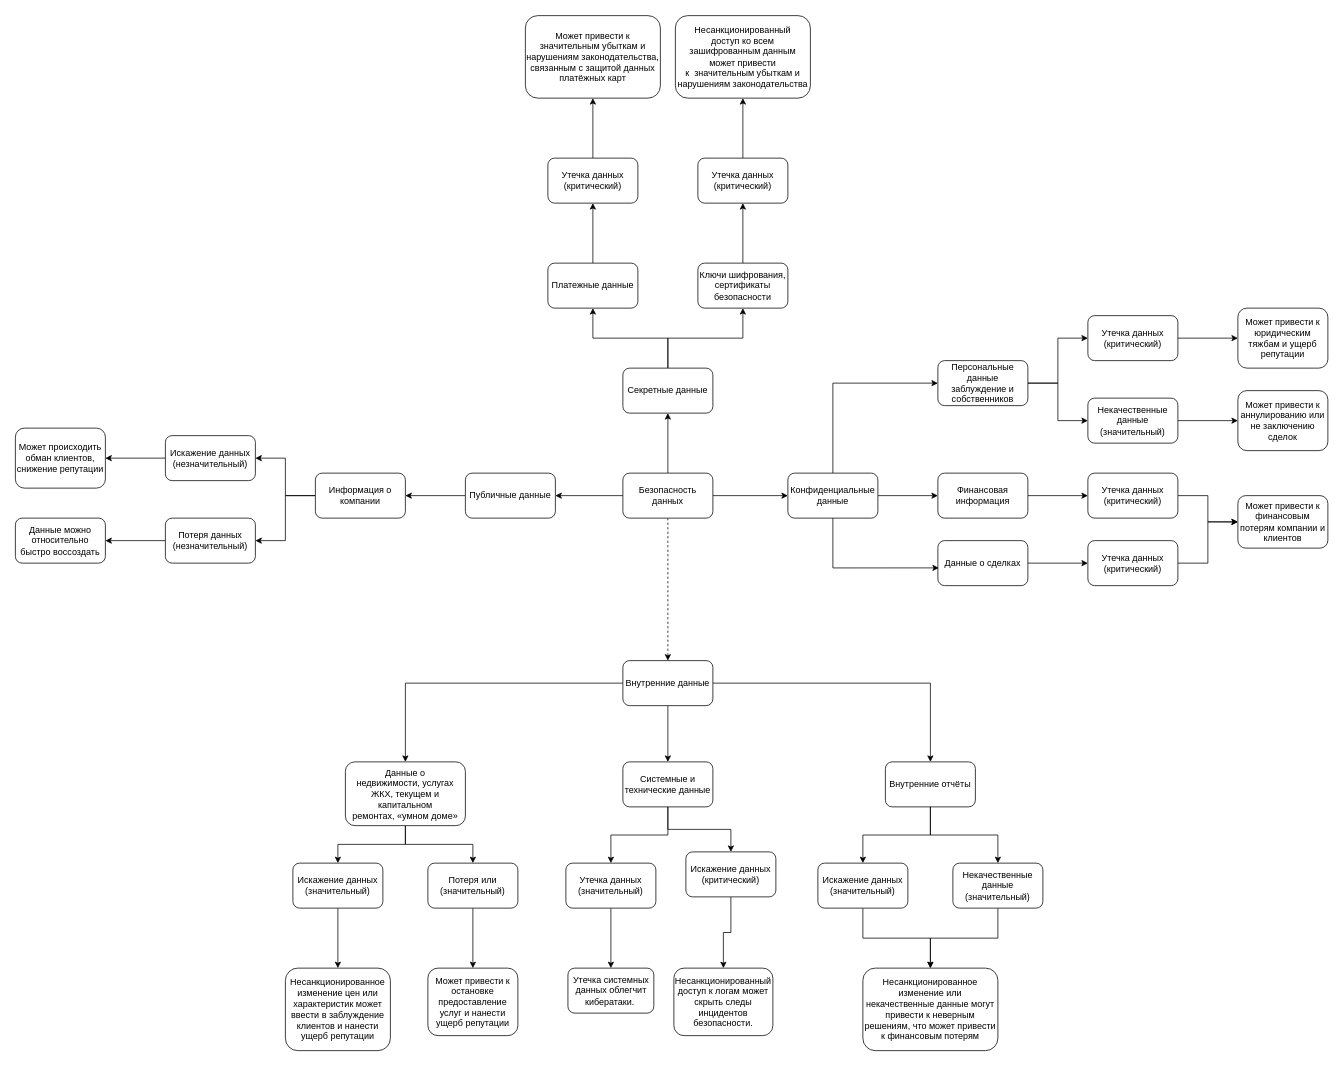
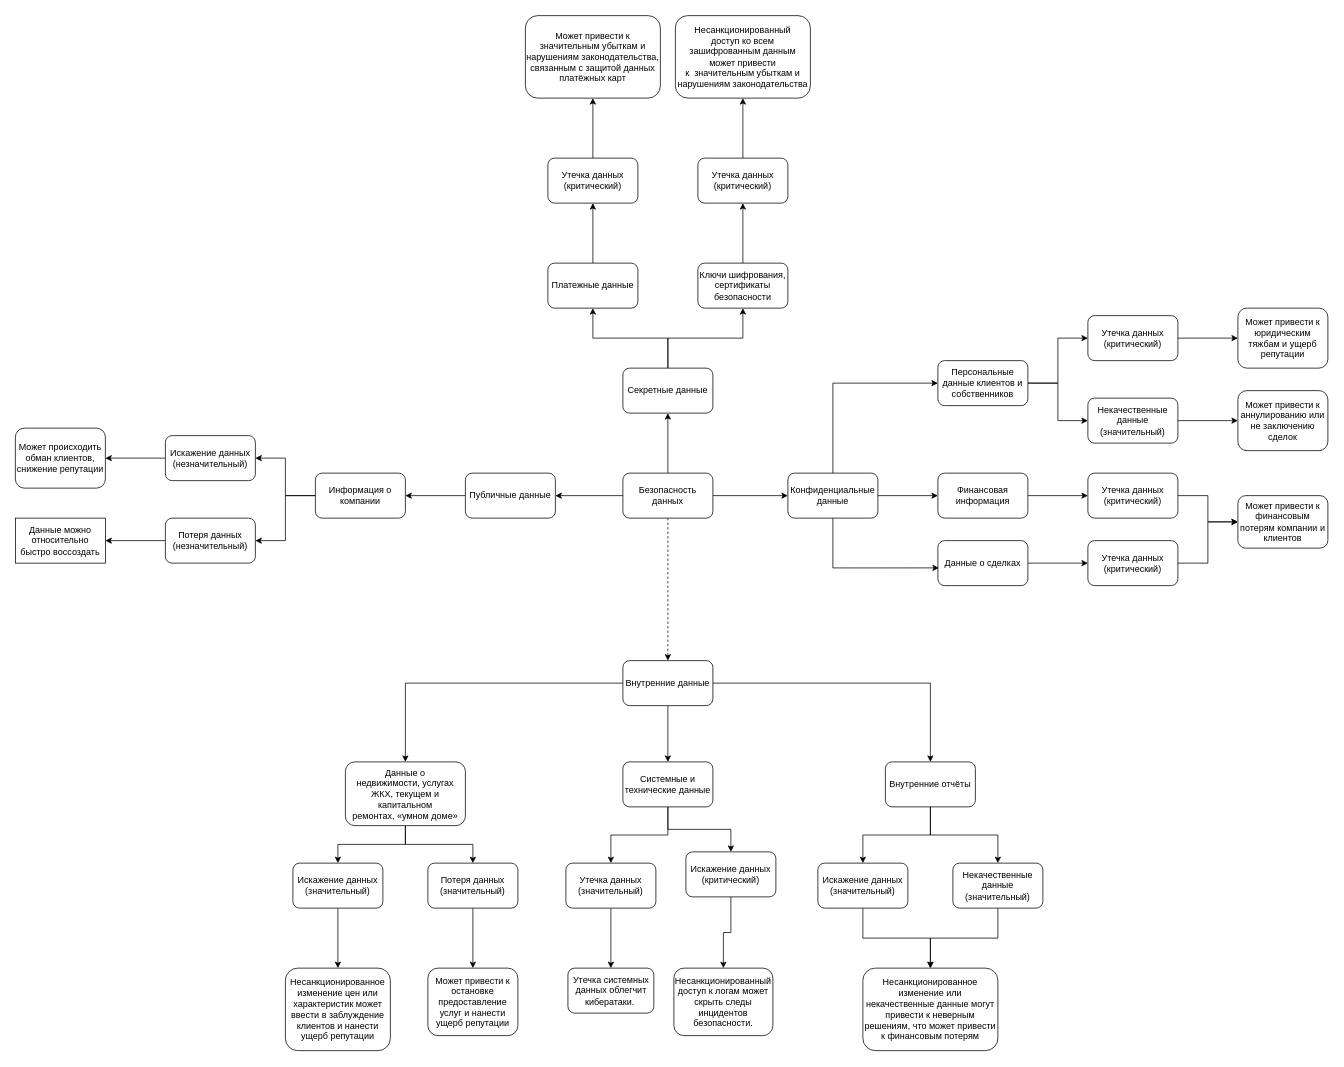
node "Персональные данные заблуждение и собственников": label "Персональные данные заблуждение и собственников" -> "Персональные данные клиентов и собственников"
node "Данные можно относительно быстро воссоздать": shape rounded rectangle -> rectangle
node "Потеря или (значительный)": label "Потеря или (значительный)" -> "Потеря данных (значительный)"
